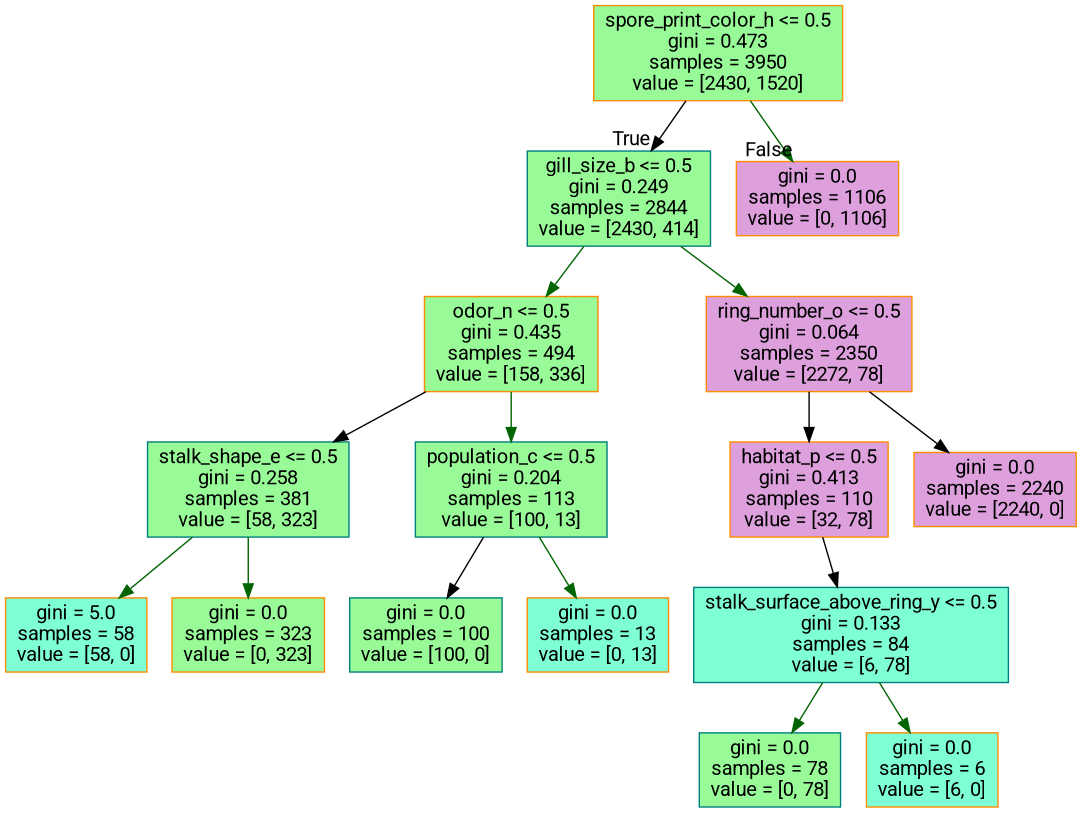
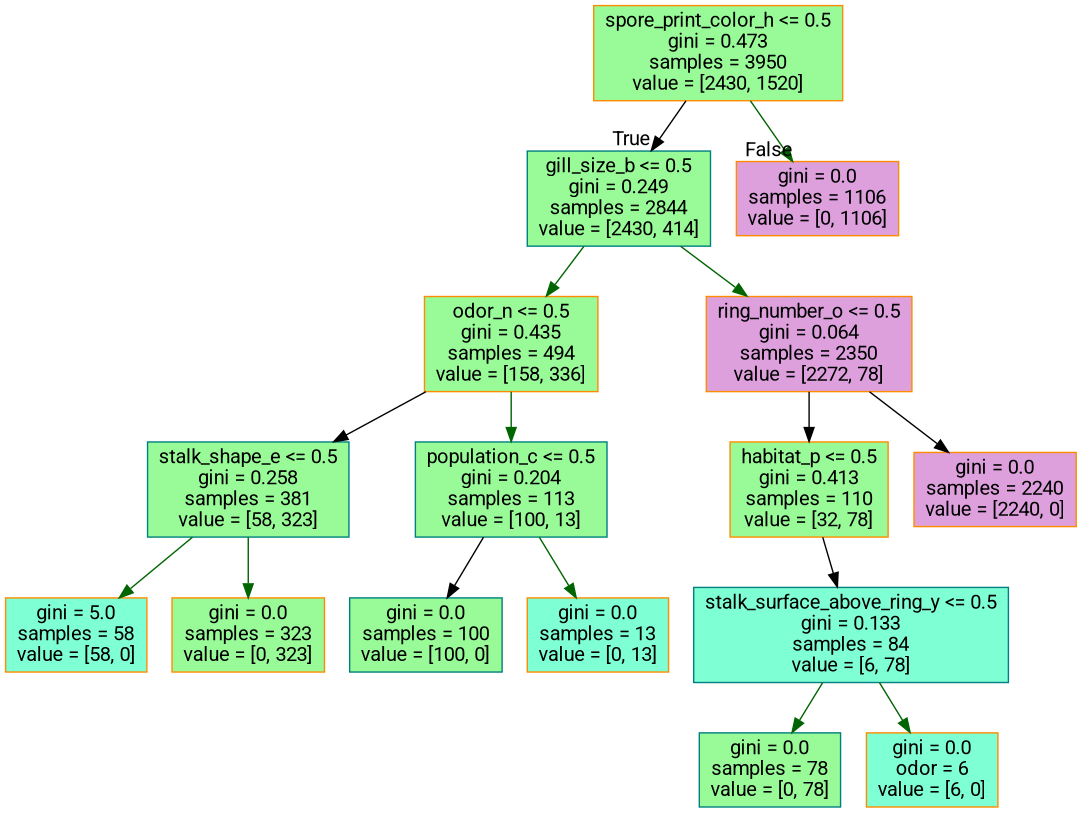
node "habitat_p <= 0.5 gini = 0.413 samples = 110 value = [32, 78]": fillcolor plum -> palegreen
node "gini = 0.0 samples = 6 value = [6, 0]": label "gini = 0.0 samples = 6 value = [6, 0]" -> "gini = 0.0 odor = 6 value = [6, 0]"
